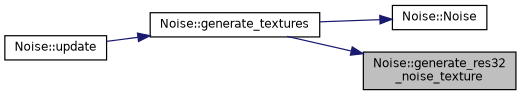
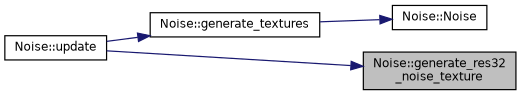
edge "Noise::generate_textures" -> "Noise::generate_res32 _noise_texture": now "Noise::update" -> "Noise::generate_res32 _noise_texture"
